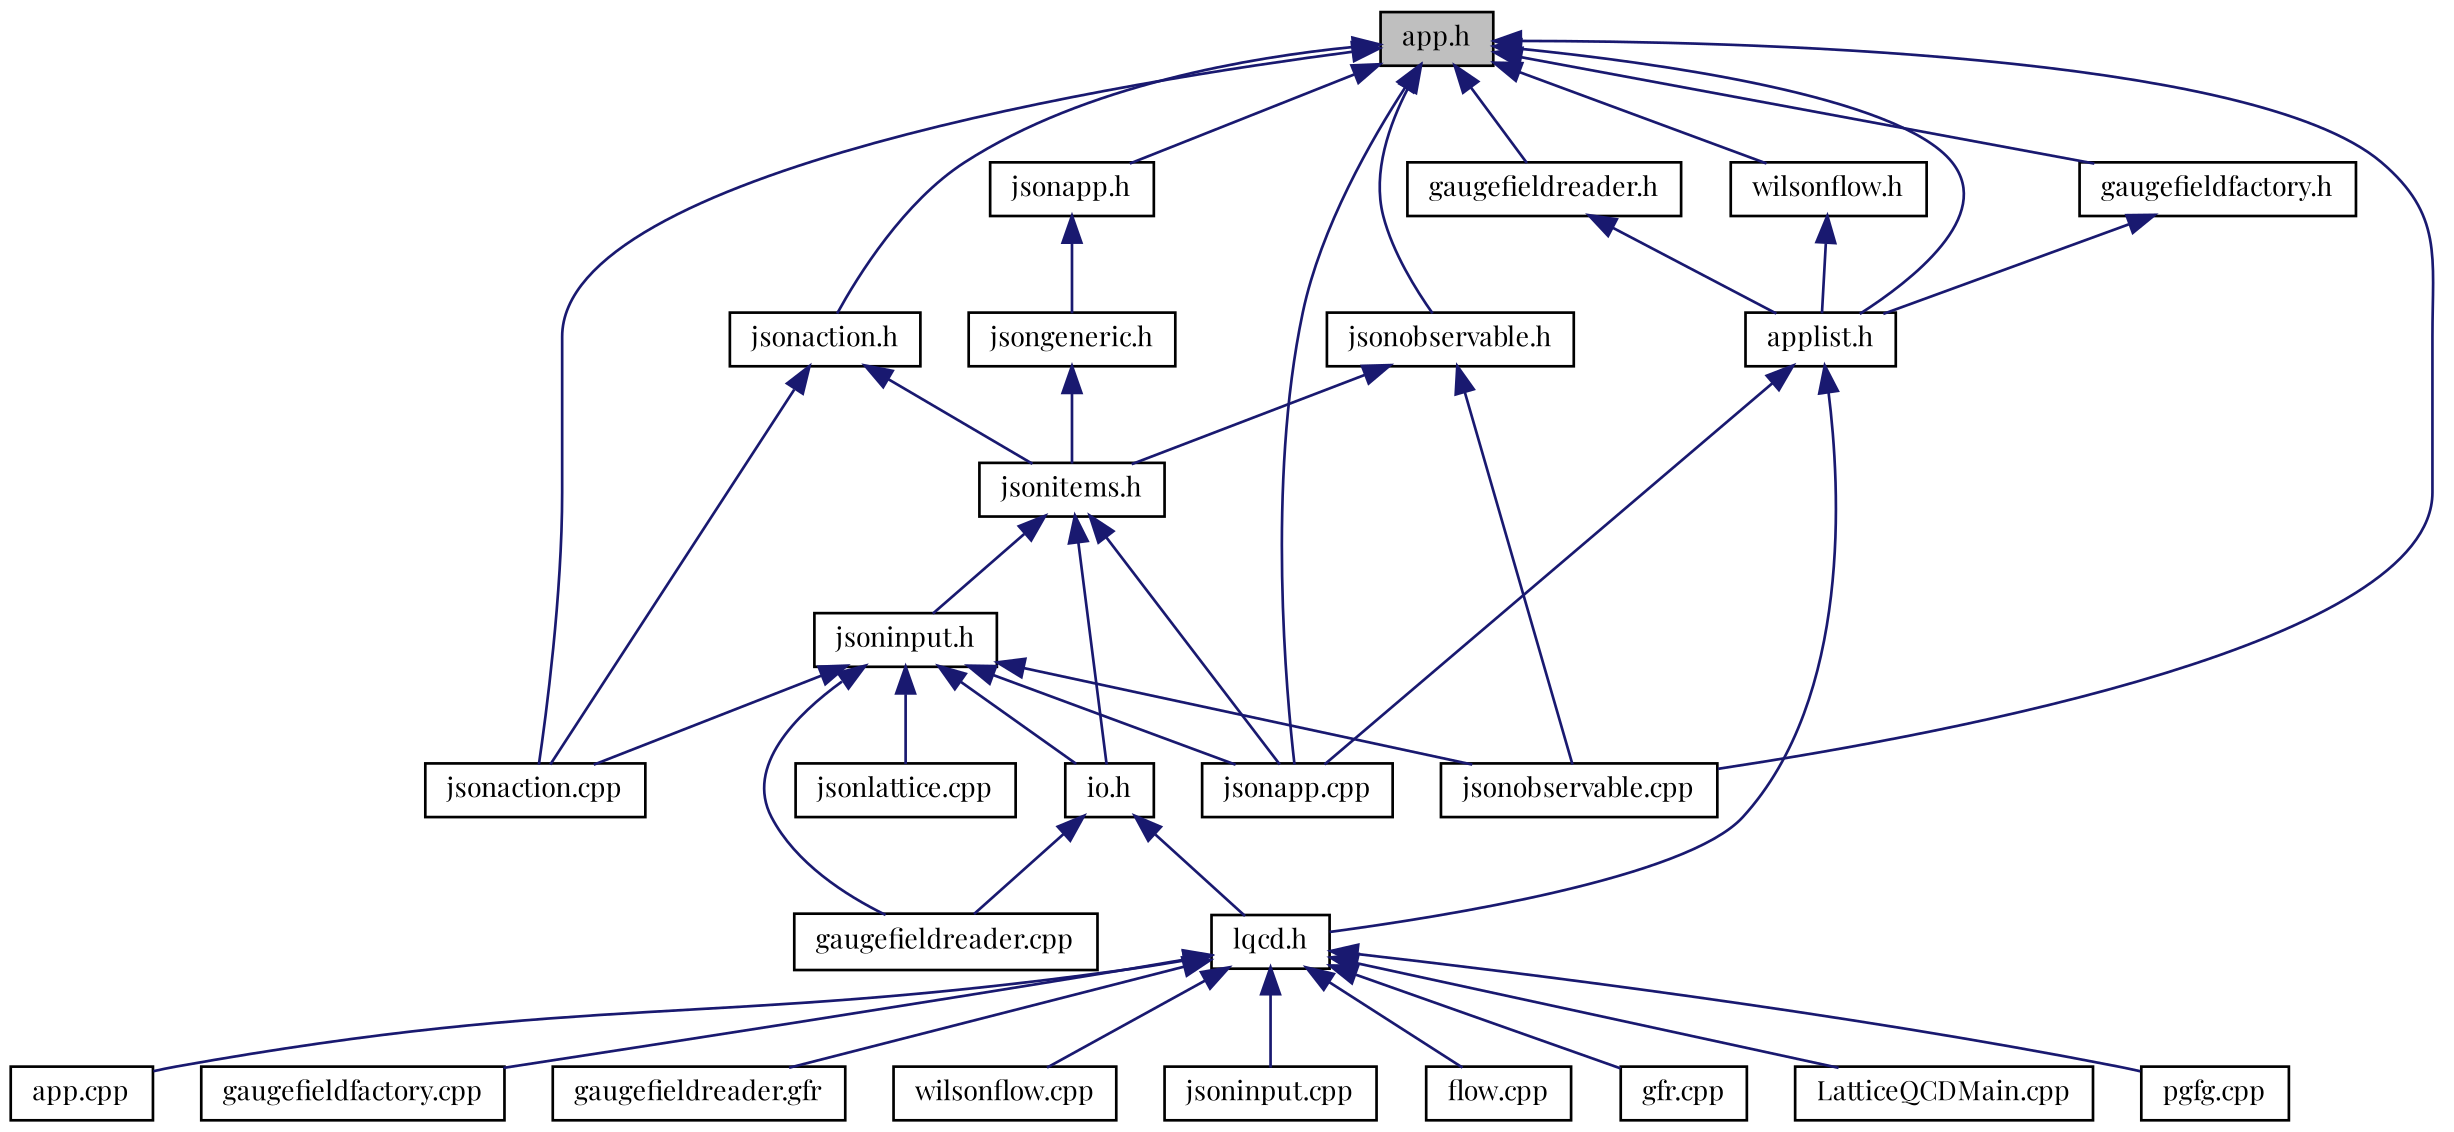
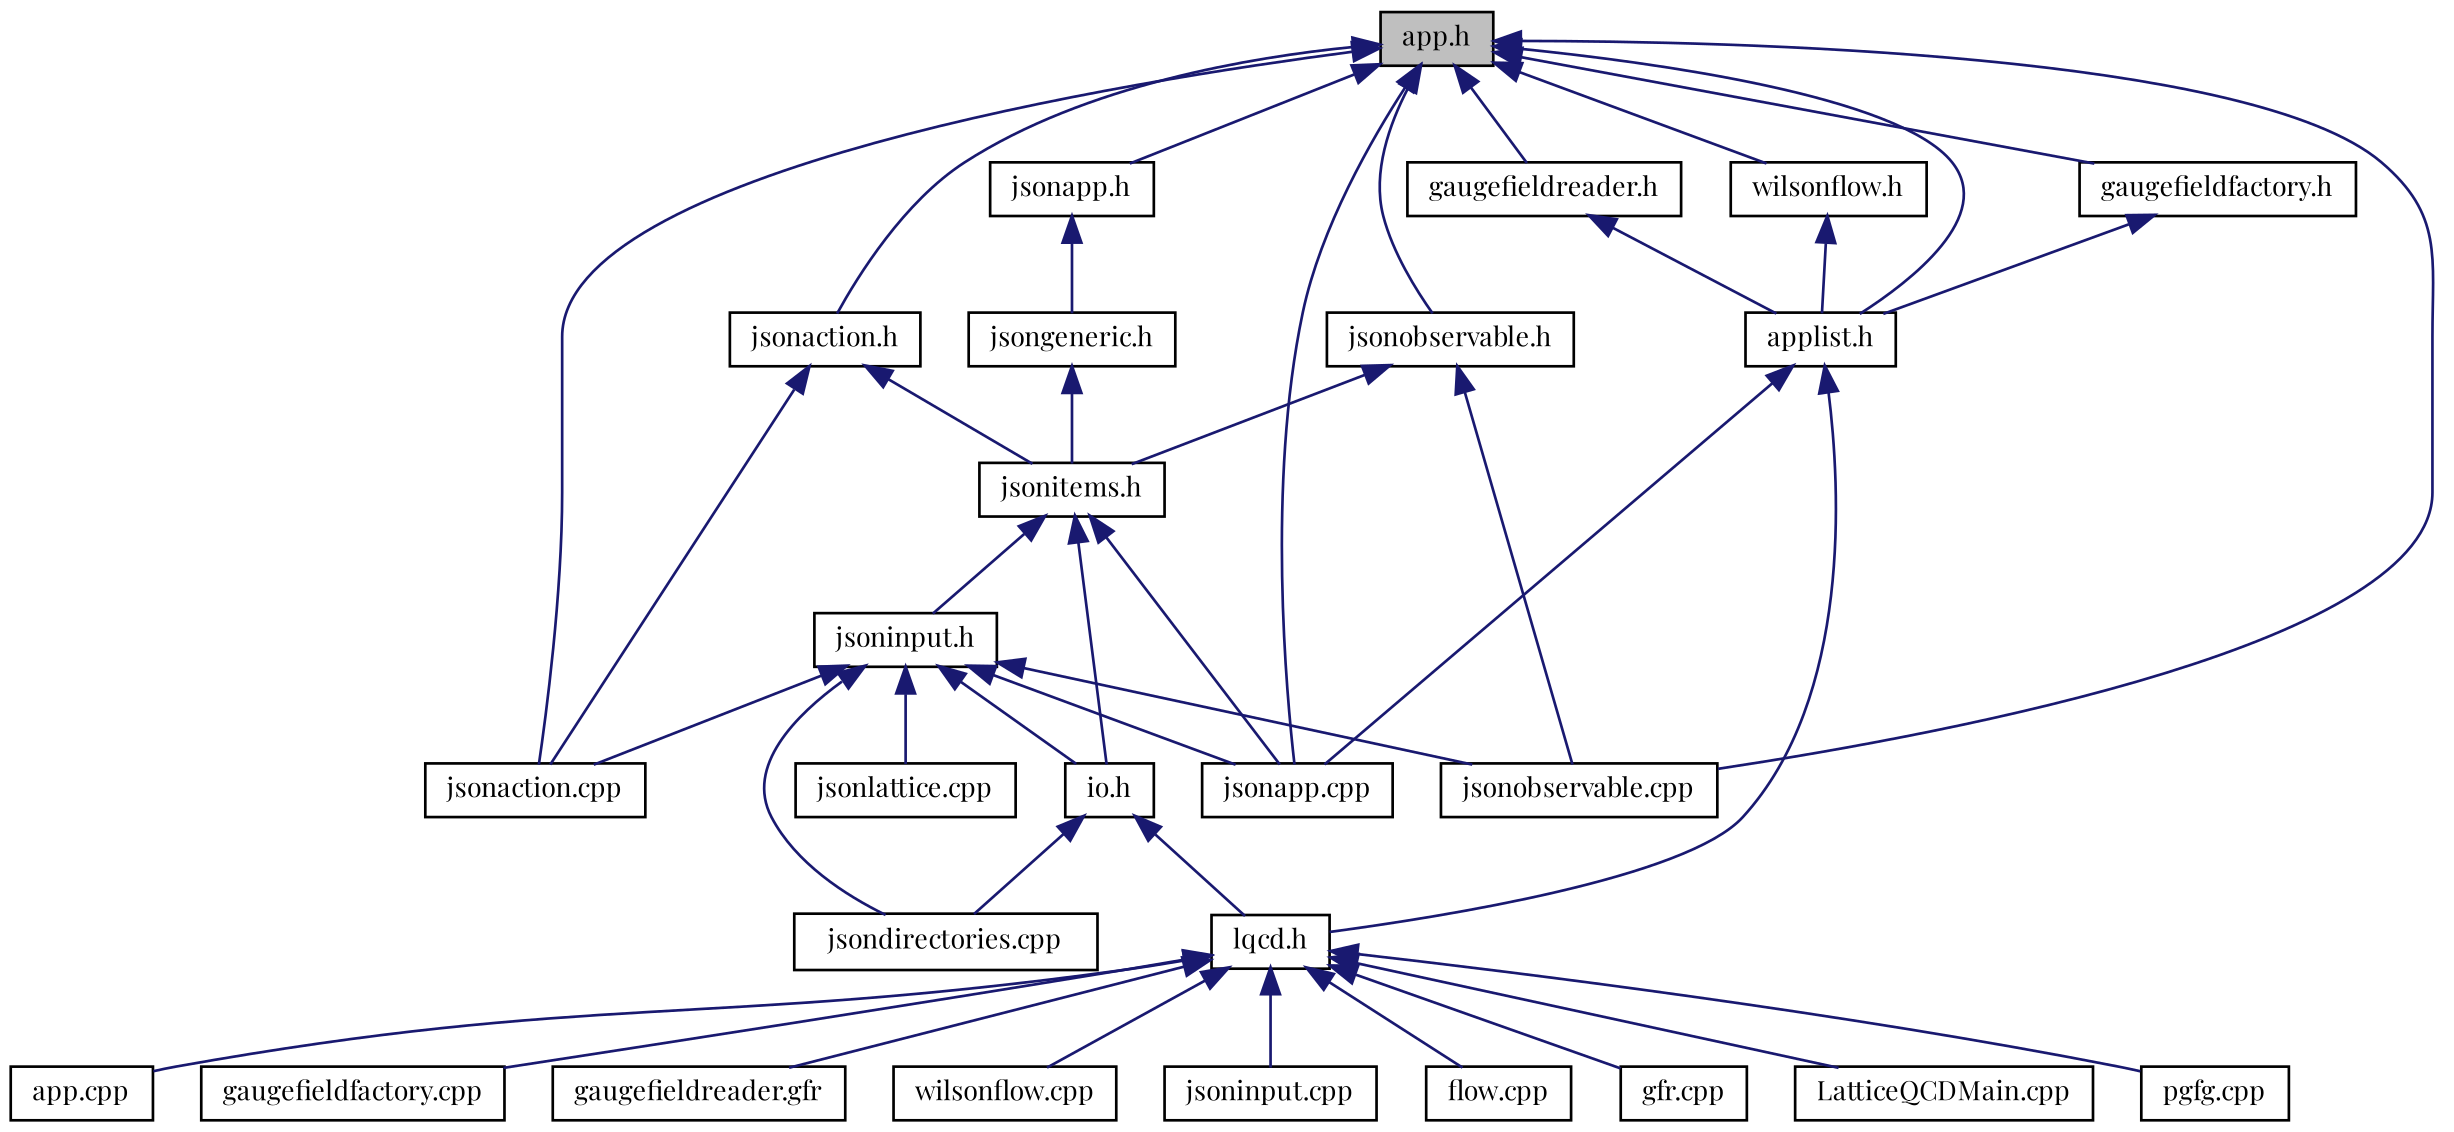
node "gaugefieldreader.cpp": label "gaugefieldreader.cpp" -> "jsondirectories.cpp"
